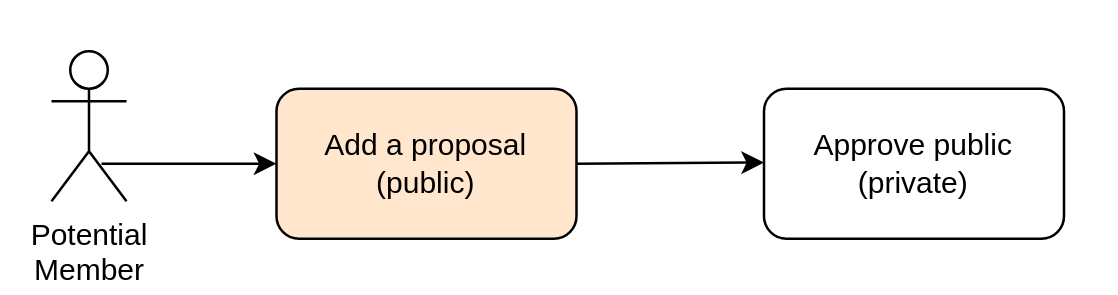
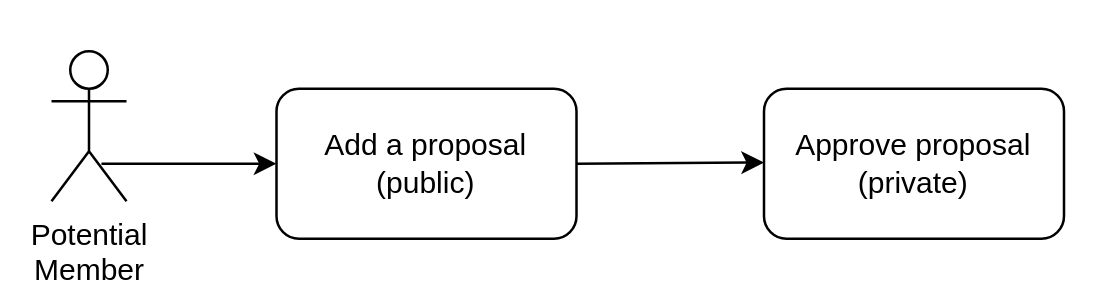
node "Add a proposal (public)": fillcolor #ffe6cc -> #ffffff
node "Approve public (private)": label "Approve public (private)" -> "Approve proposal (private)"
